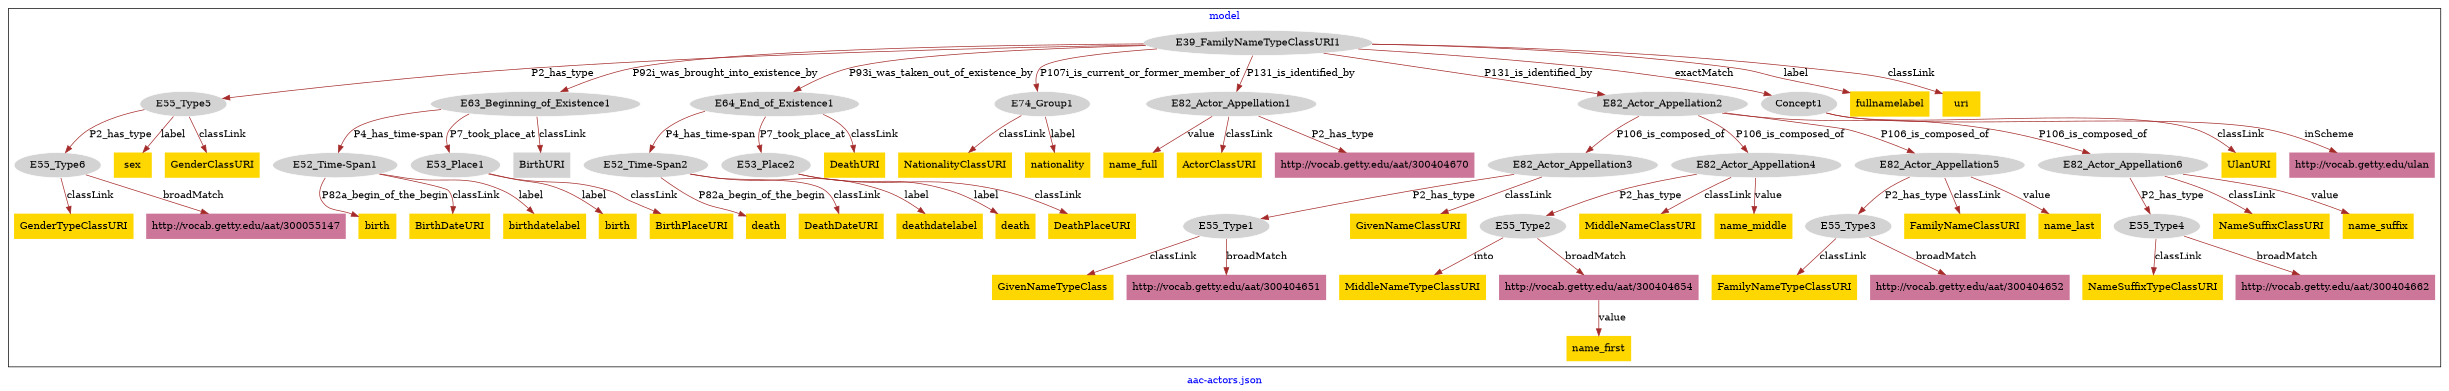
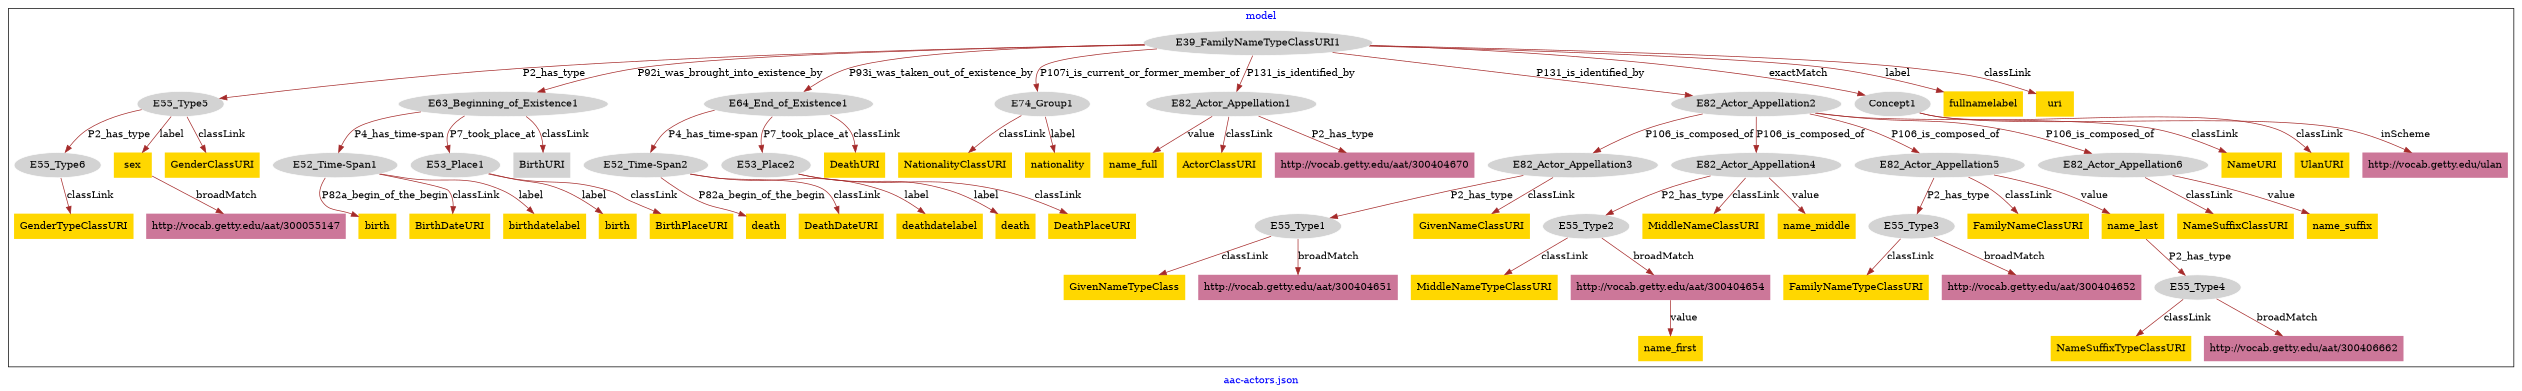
node "NameURI": added
edge "E55_Type6" -> "http://vocab.getty.edu/aat/300055147": now "sex" -> "http://vocab.getty.edu/aat/300055147"
edge "E82_Actor_Appellation6" -> "E55_Type4": now "name_last" -> "E55_Type4"
edge "E55_Type2" -> "MiddleNameTypeClassURI": label "into" -> "classLink"
node "http://vocab.getty.edu/aat/300404662": label "http://vocab.getty.edu/aat/300404662" -> "http://vocab.getty.edu/aat/300406662"
